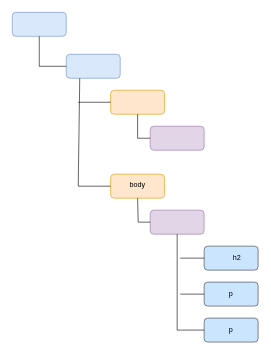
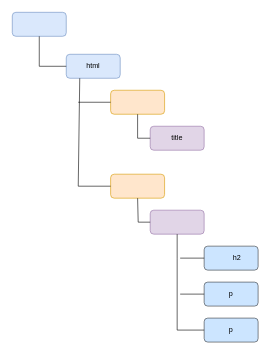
node "html": added
node "title": added
node "body": removed
